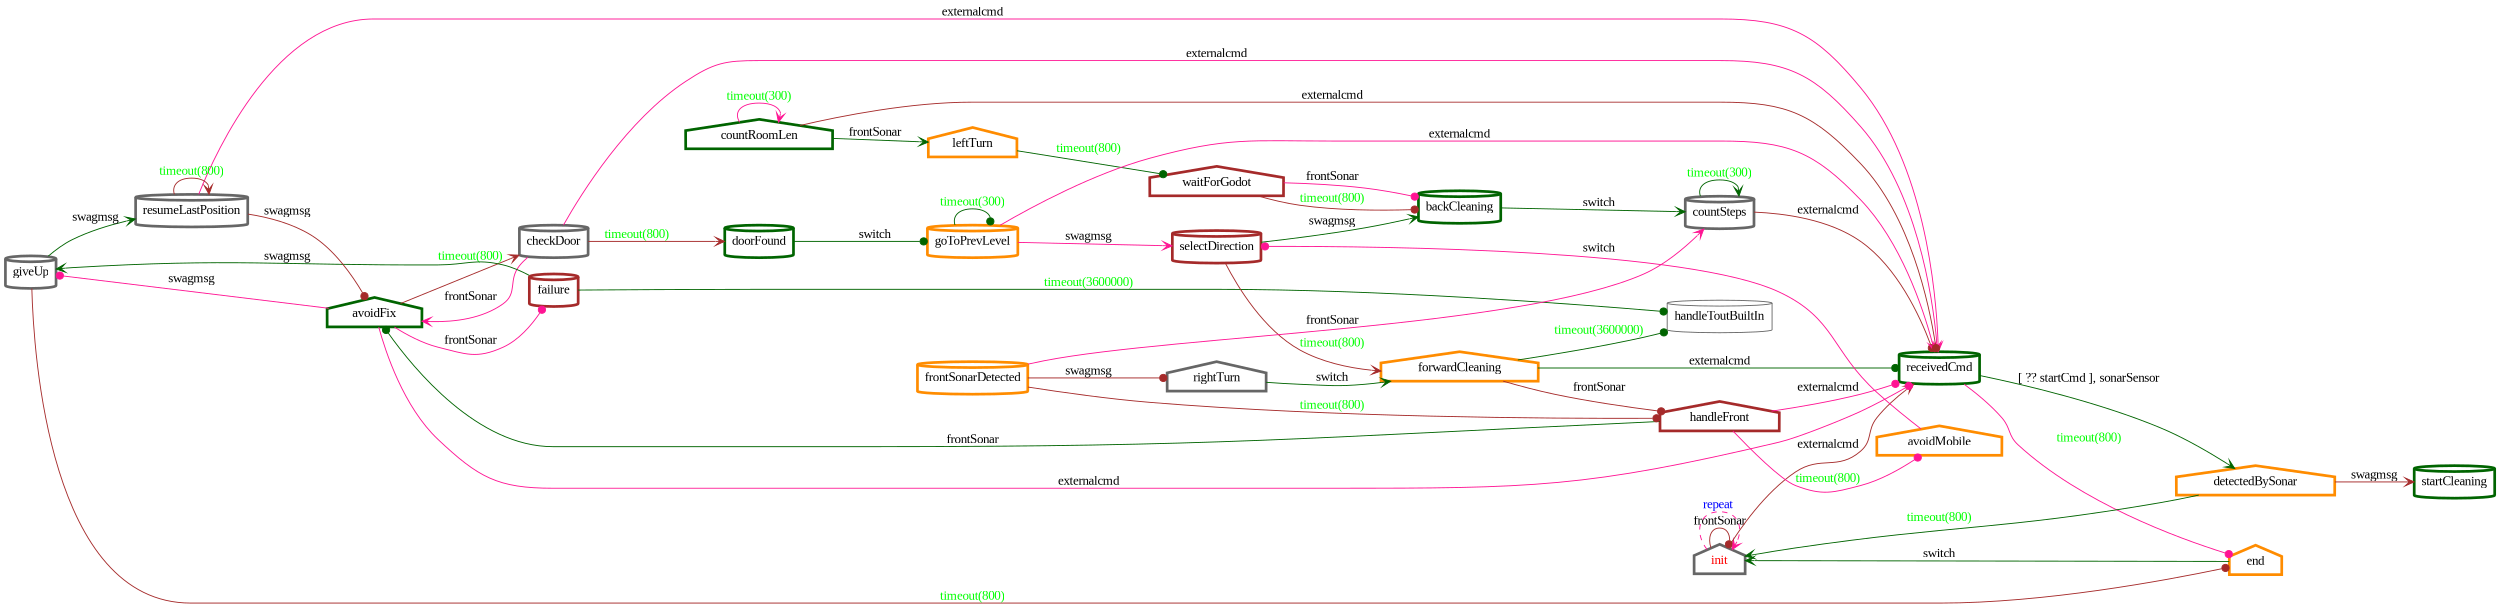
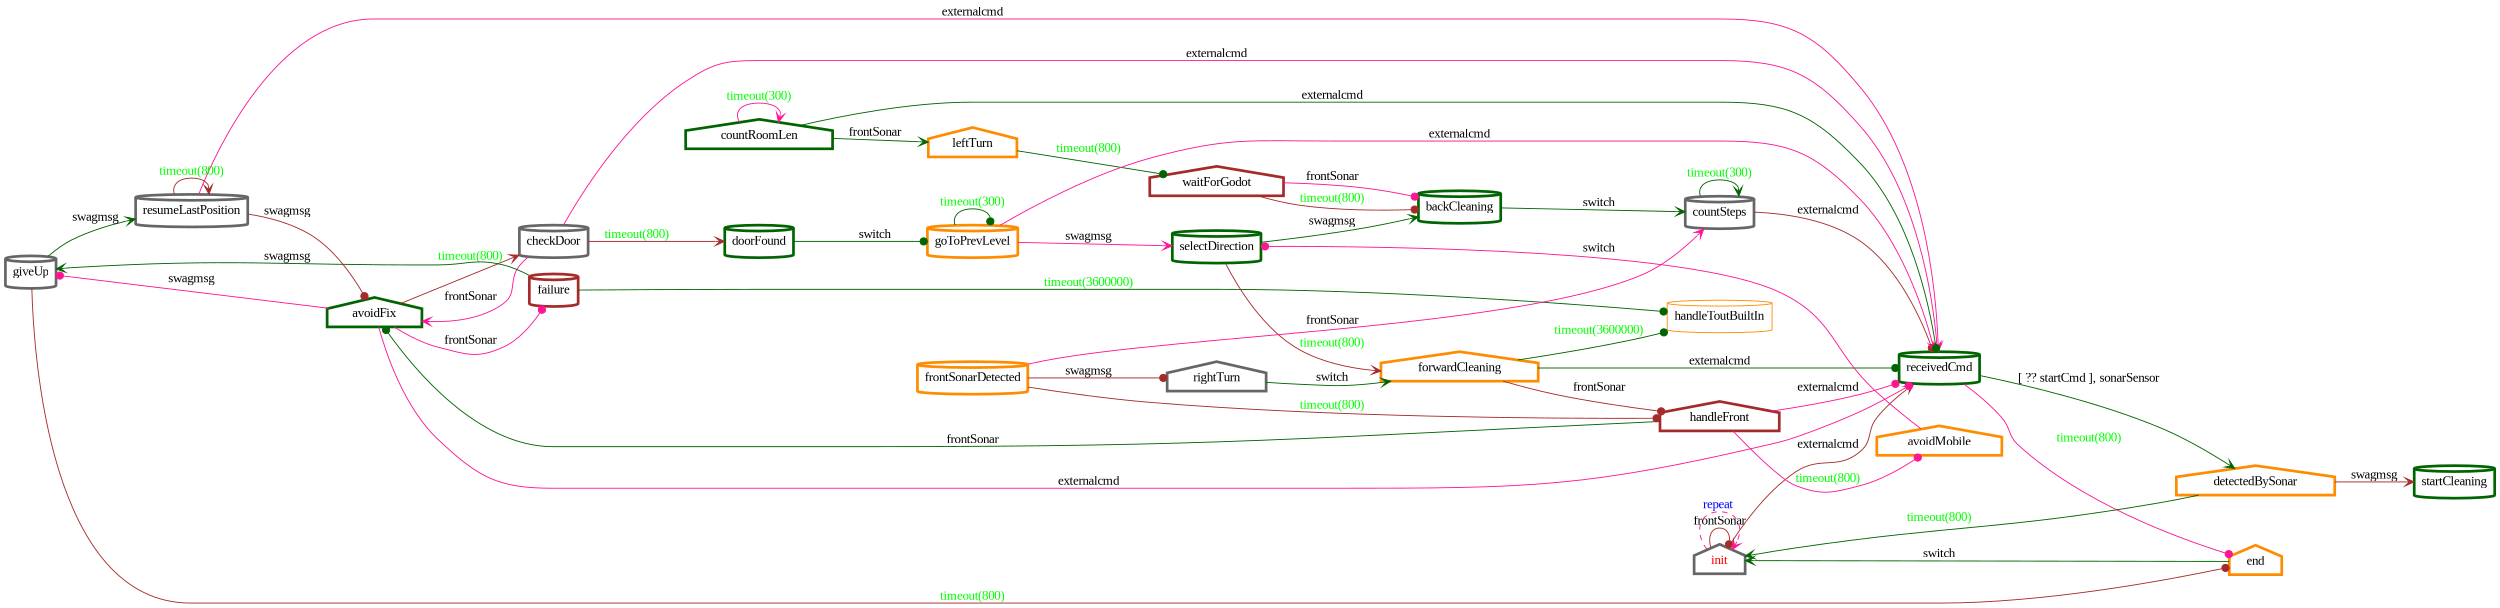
edge "countRoomLen" -> "receivedCmd": color brown -> darkgreen
node "selectDirection": color brown -> darkgreen
node "handleToutBuiltIn": color gray40 -> darkorange
